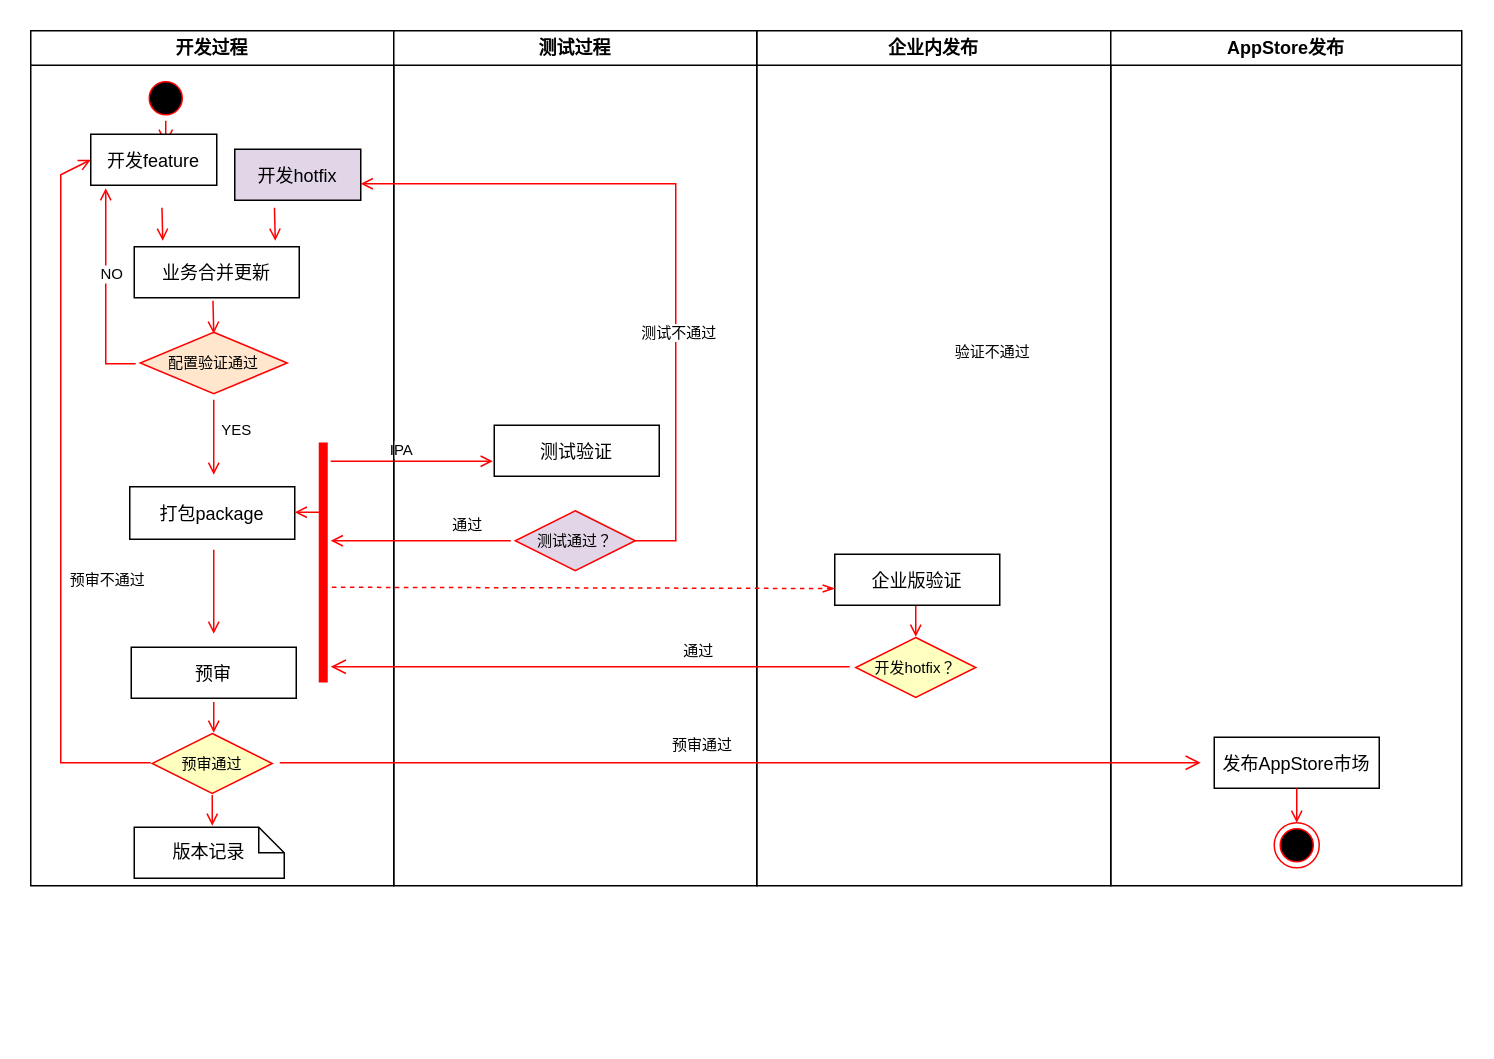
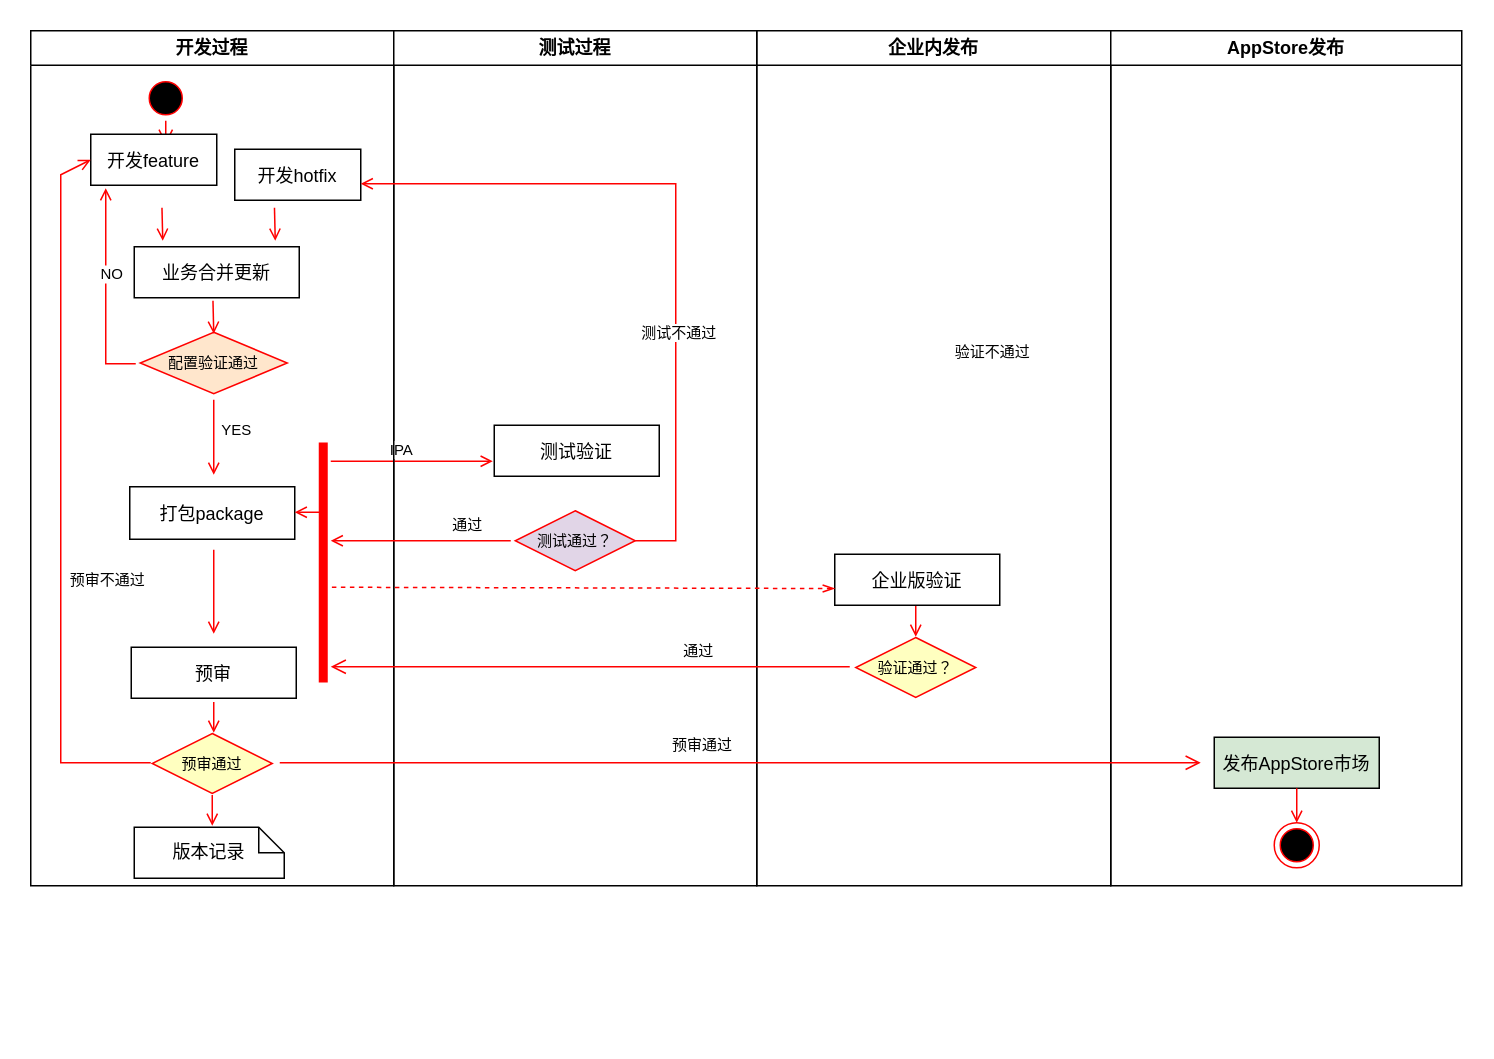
node "开发hotfix": fillcolor #e1d5e7 -> #ffffff
node "开发hotfix？": label "开发hotfix？" -> "验证通过？"
node "发布AppStore市场": fillcolor #ffffff -> #d5e8d4
